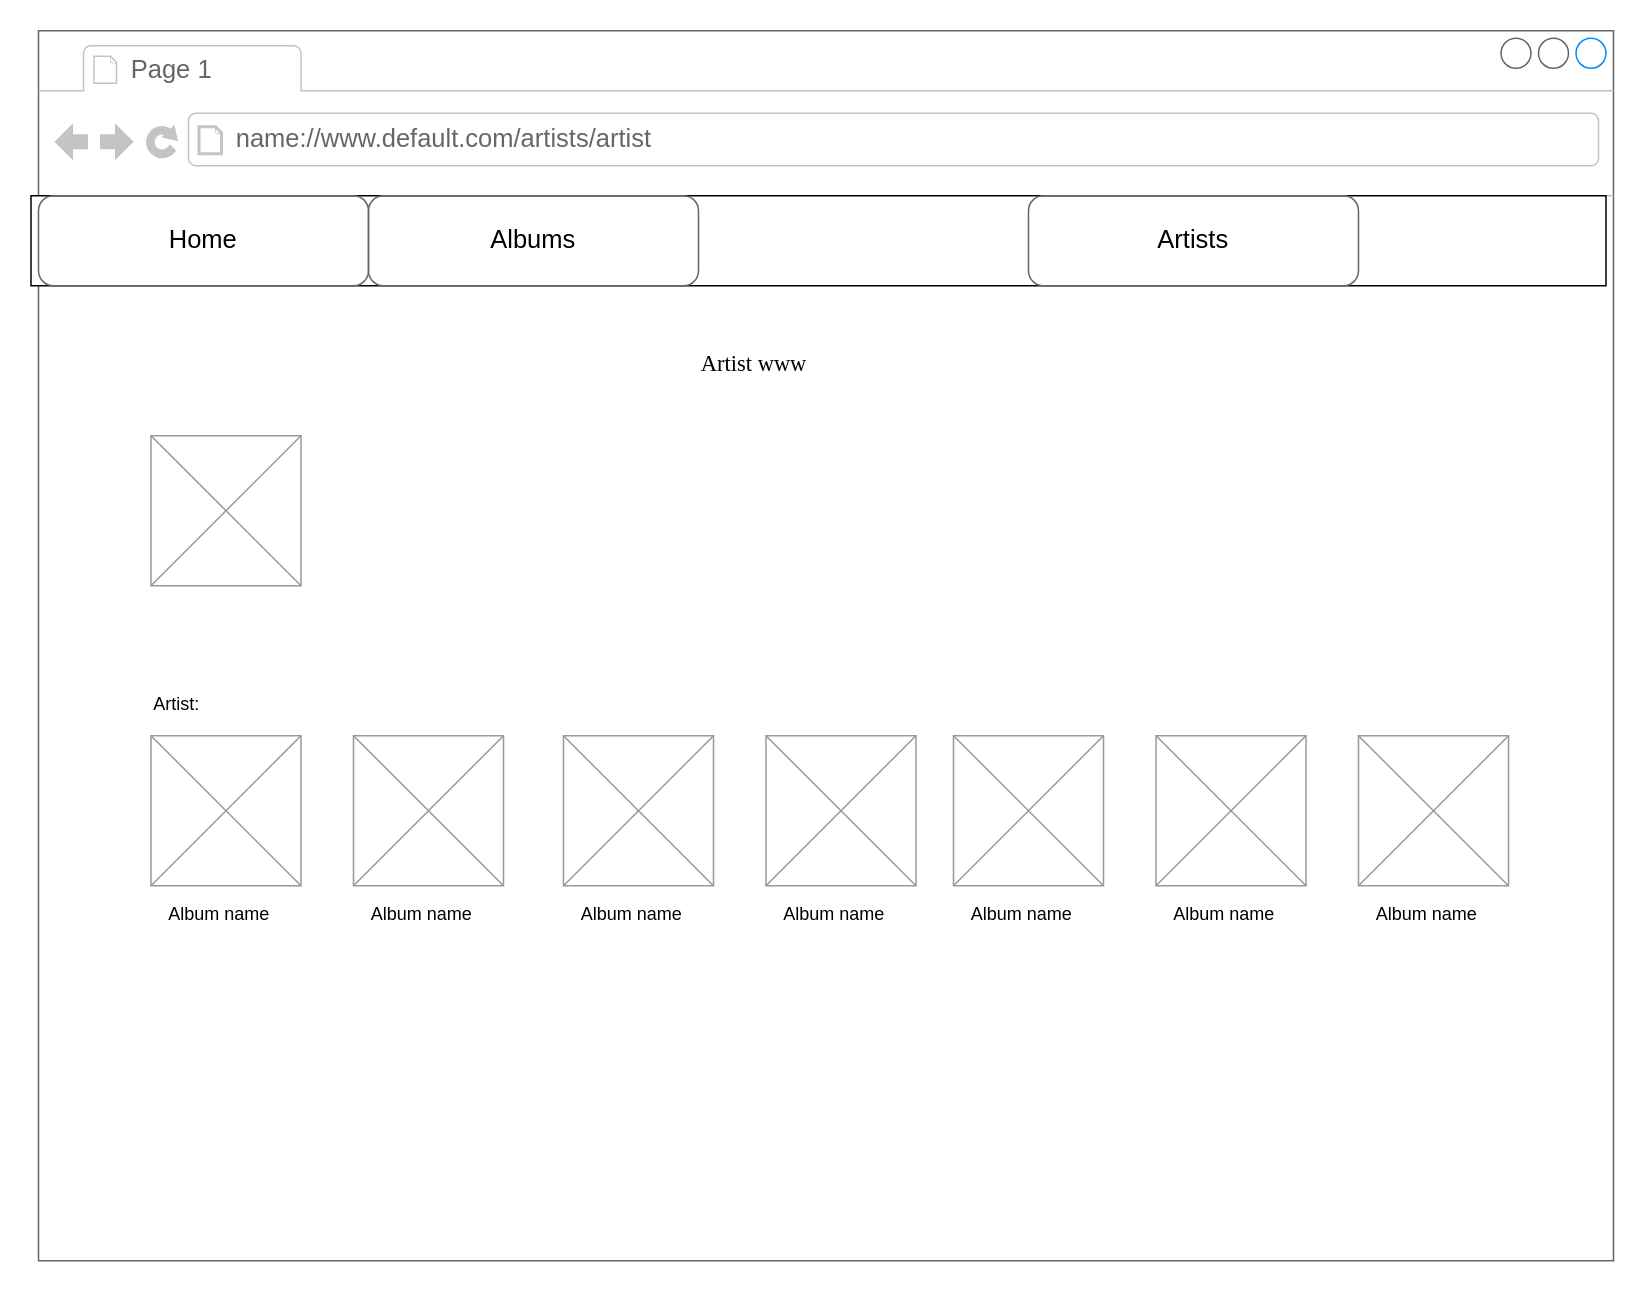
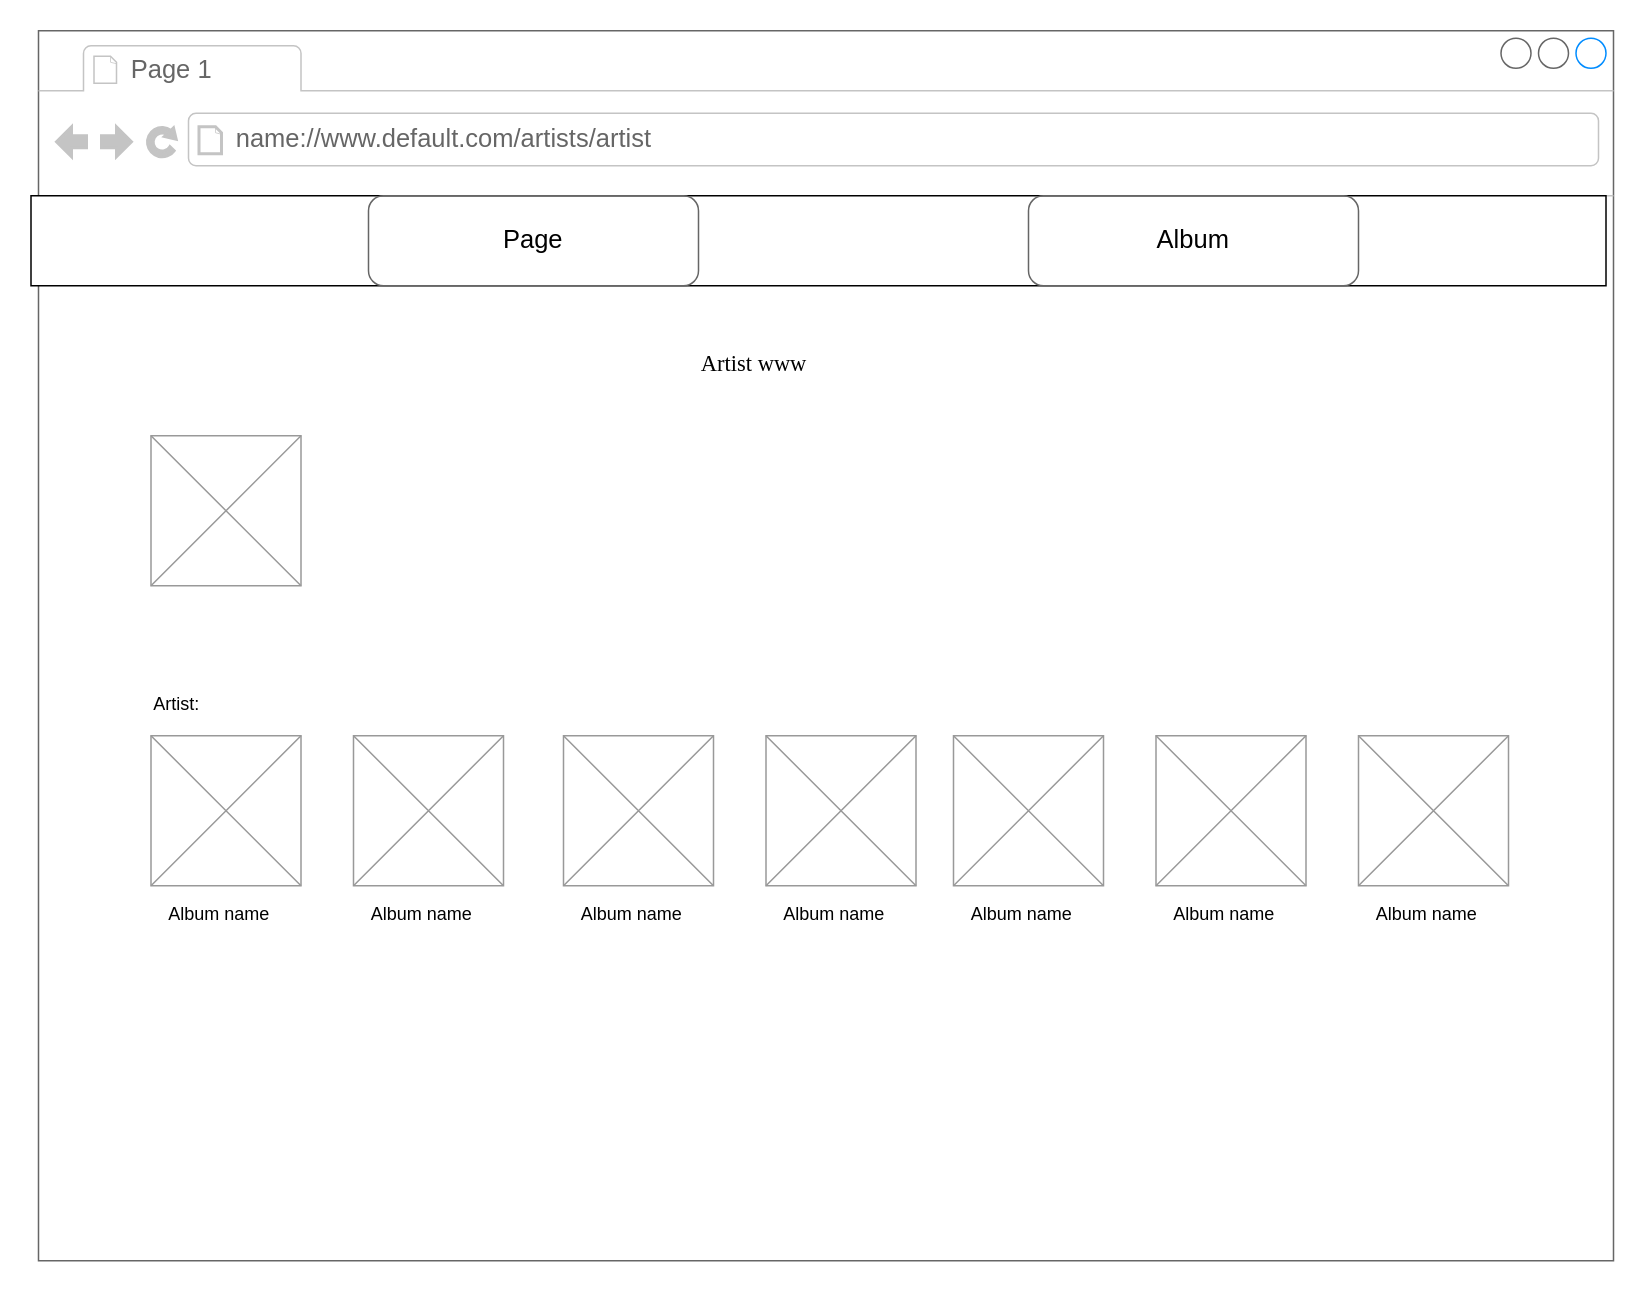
node "Home": removed
node "Albums": label "Albums" -> "Page"
node "Artists": label "Artists" -> "Album"
